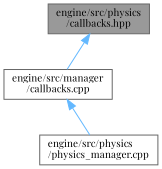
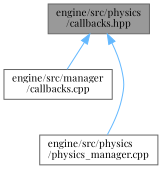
edge "engine/src/physics /physics_manager.cpp" -> "engine/src/manager /callbacks.cpp": now "engine/src/physics /physics_manager.cpp" -> "engine/src/physics /callbacks.hpp"
